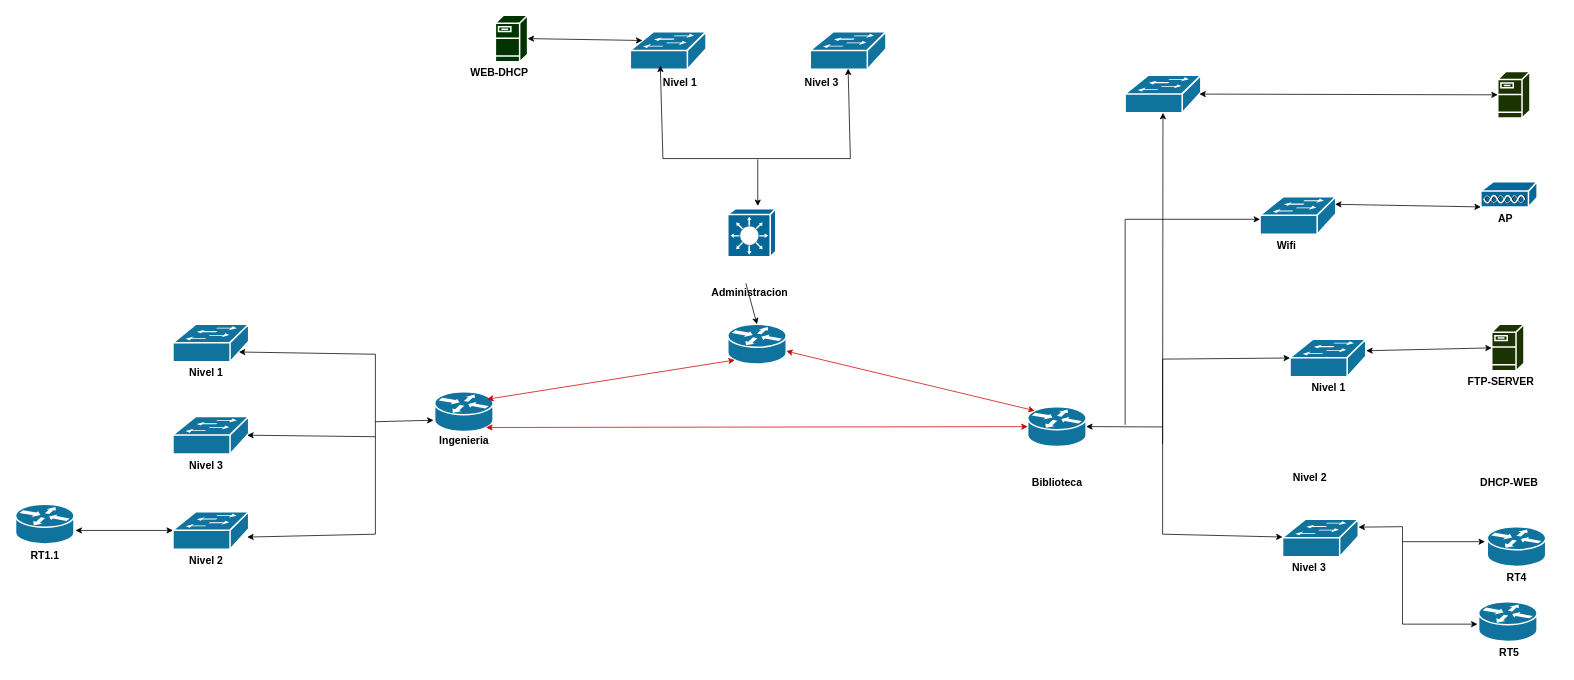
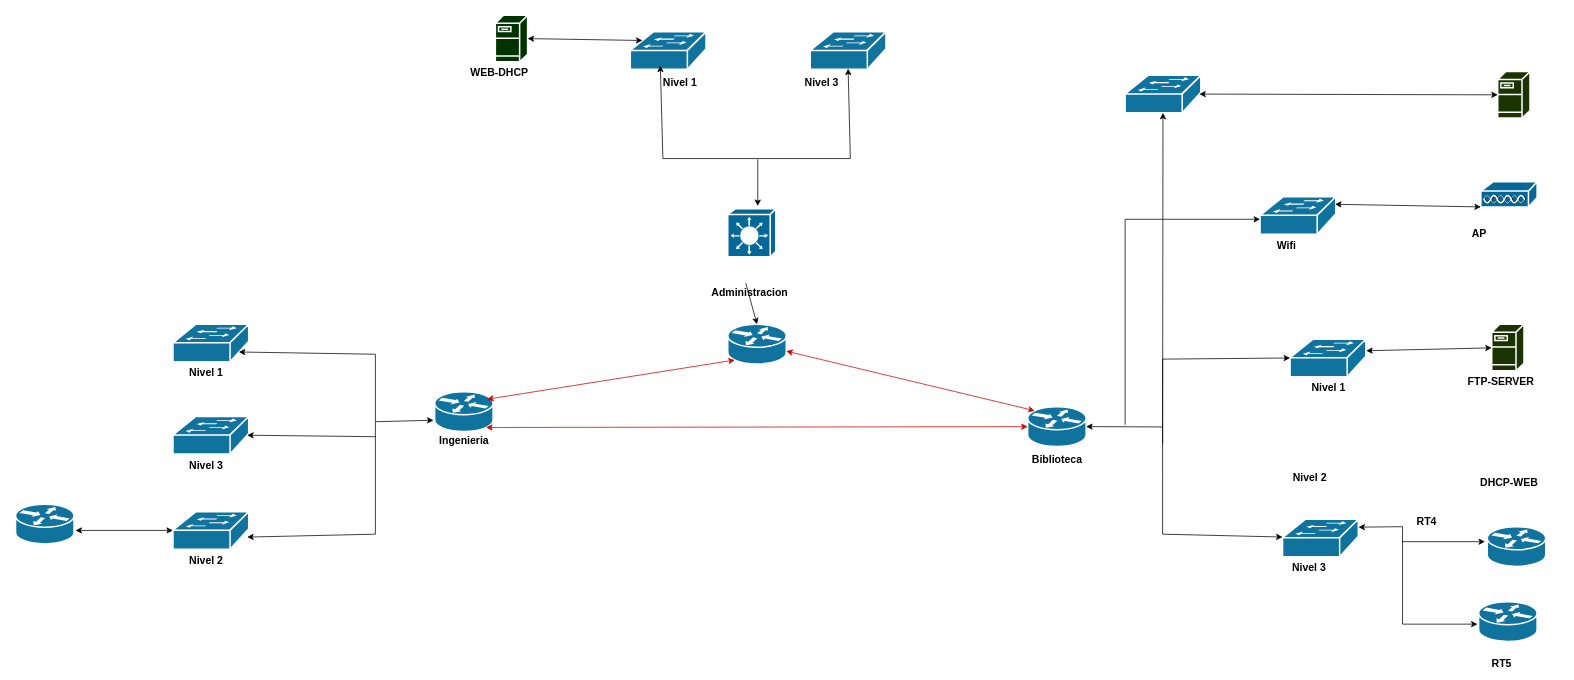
node "AP": moved (1506, 219) -> (1479, 234)
node "Biblioteca": moved (1057, 483) -> (1057, 460)
node "RT1.1": removed
node "RT4": moved (1517, 578) -> (1427, 522)
node "RT5": moved (1509, 653) -> (1502, 664)
